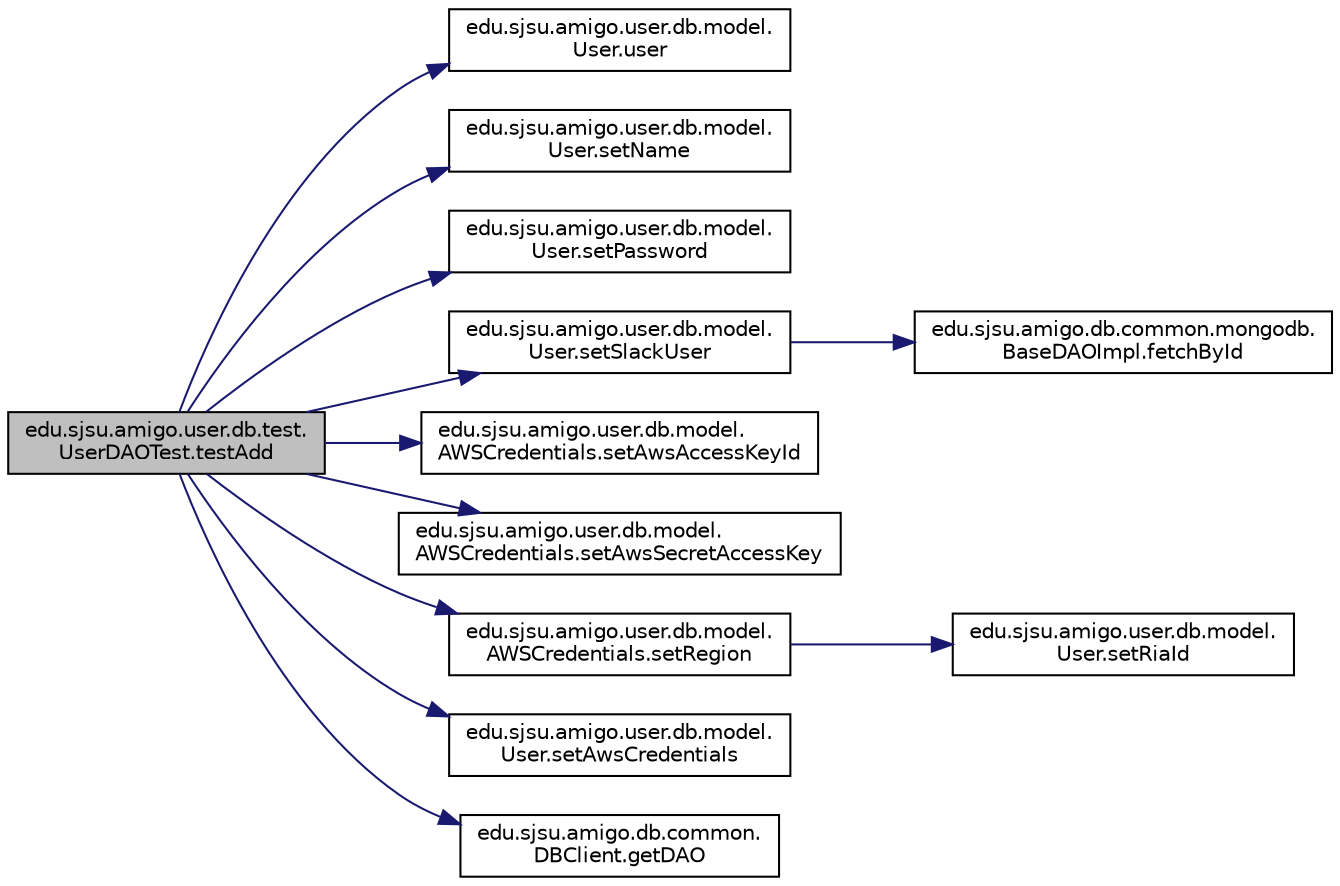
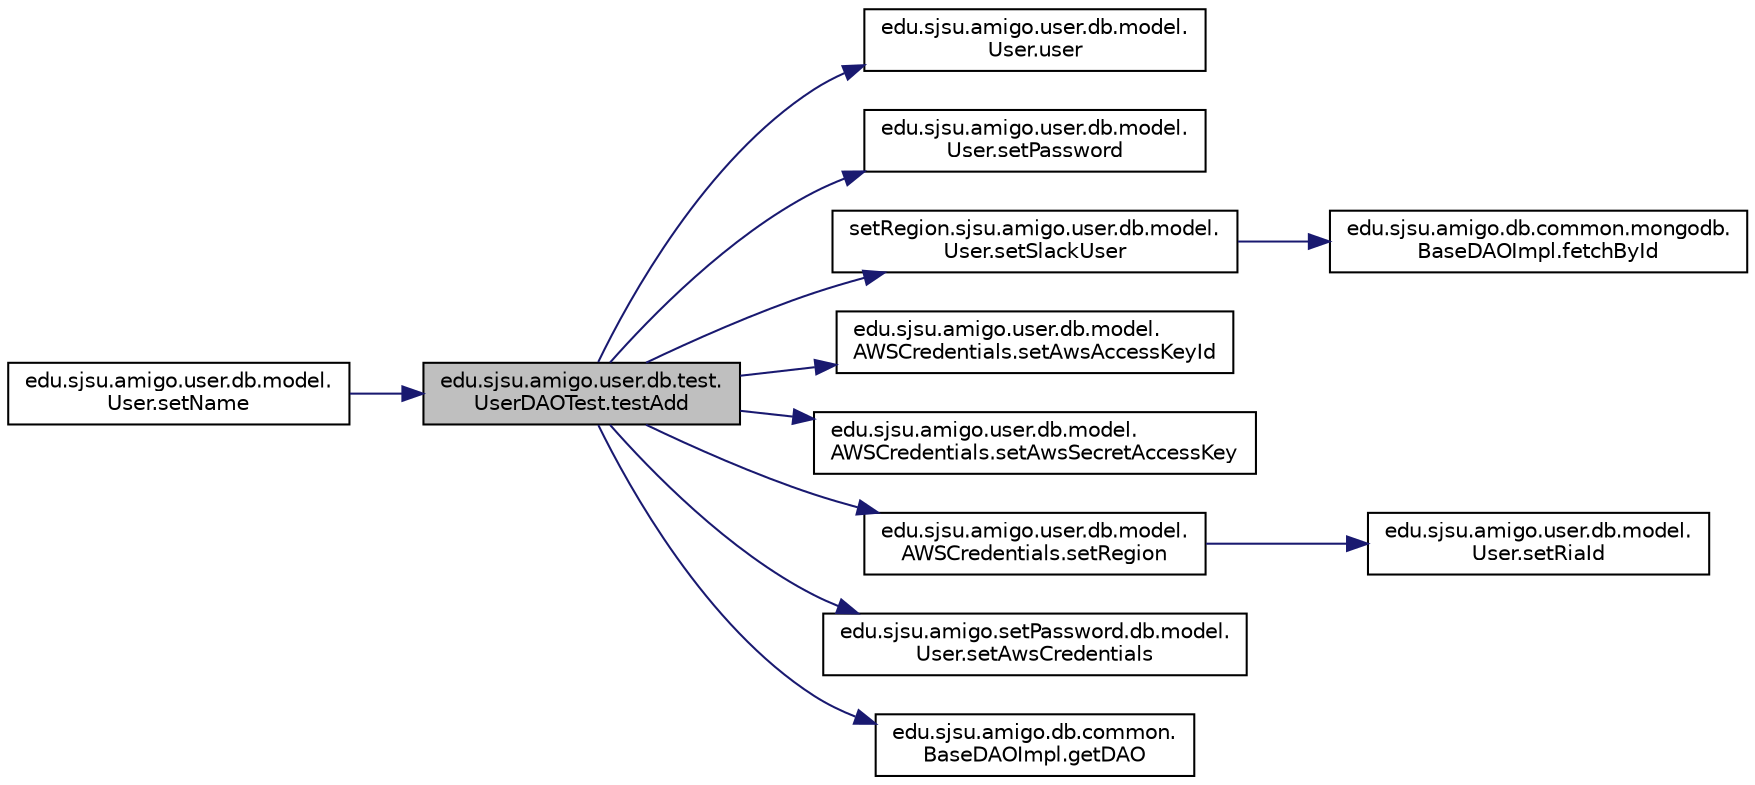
edge "edu.sjsu.amigo.user.db.test. UserDAOTest.testAdd" -> "edu.sjsu.amigo.user.db.model. User.setName": reversed
node "edu.sjsu.amigo.user.db.model. User.setSlackUser": label "edu.sjsu.amigo.user.db.model. User.setSlackUser" -> "setRegion.sjsu.amigo.user.db.model. User.setSlackUser"
node "edu.sjsu.amigo.user.db.model. User.setAwsCredentials": label "edu.sjsu.amigo.user.db.model. User.setAwsCredentials" -> "edu.sjsu.amigo.setPassword.db.model. User.setAwsCredentials"
node "edu.sjsu.amigo.db.common. DBClient.getDAO": label "edu.sjsu.amigo.db.common. DBClient.getDAO" -> "edu.sjsu.amigo.db.common. BaseDAOImpl.getDAO"
